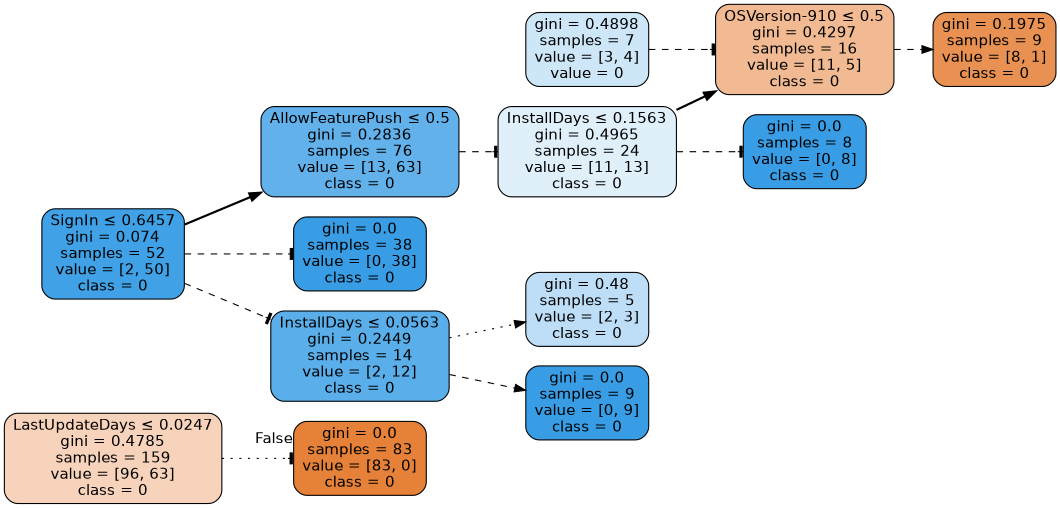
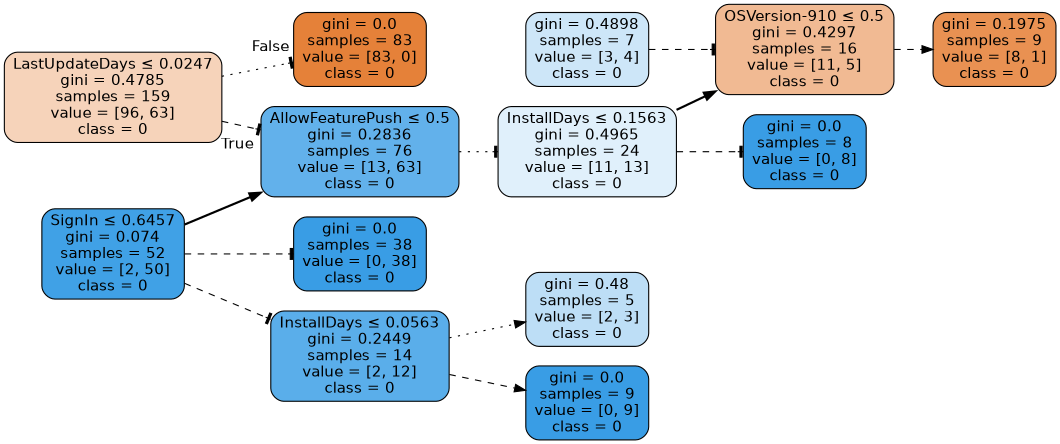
node "gini = 0.4898": text "value = 0" -> "class = 0"
edge "LastUpdateDays ≤ 0.0247" -> "AllowFeaturePush ≤ 0.5": added
edge "AllowFeaturePush ≤ 0.5" -> "InstallDays ≤ 0.1563": style dashed -> dotted
